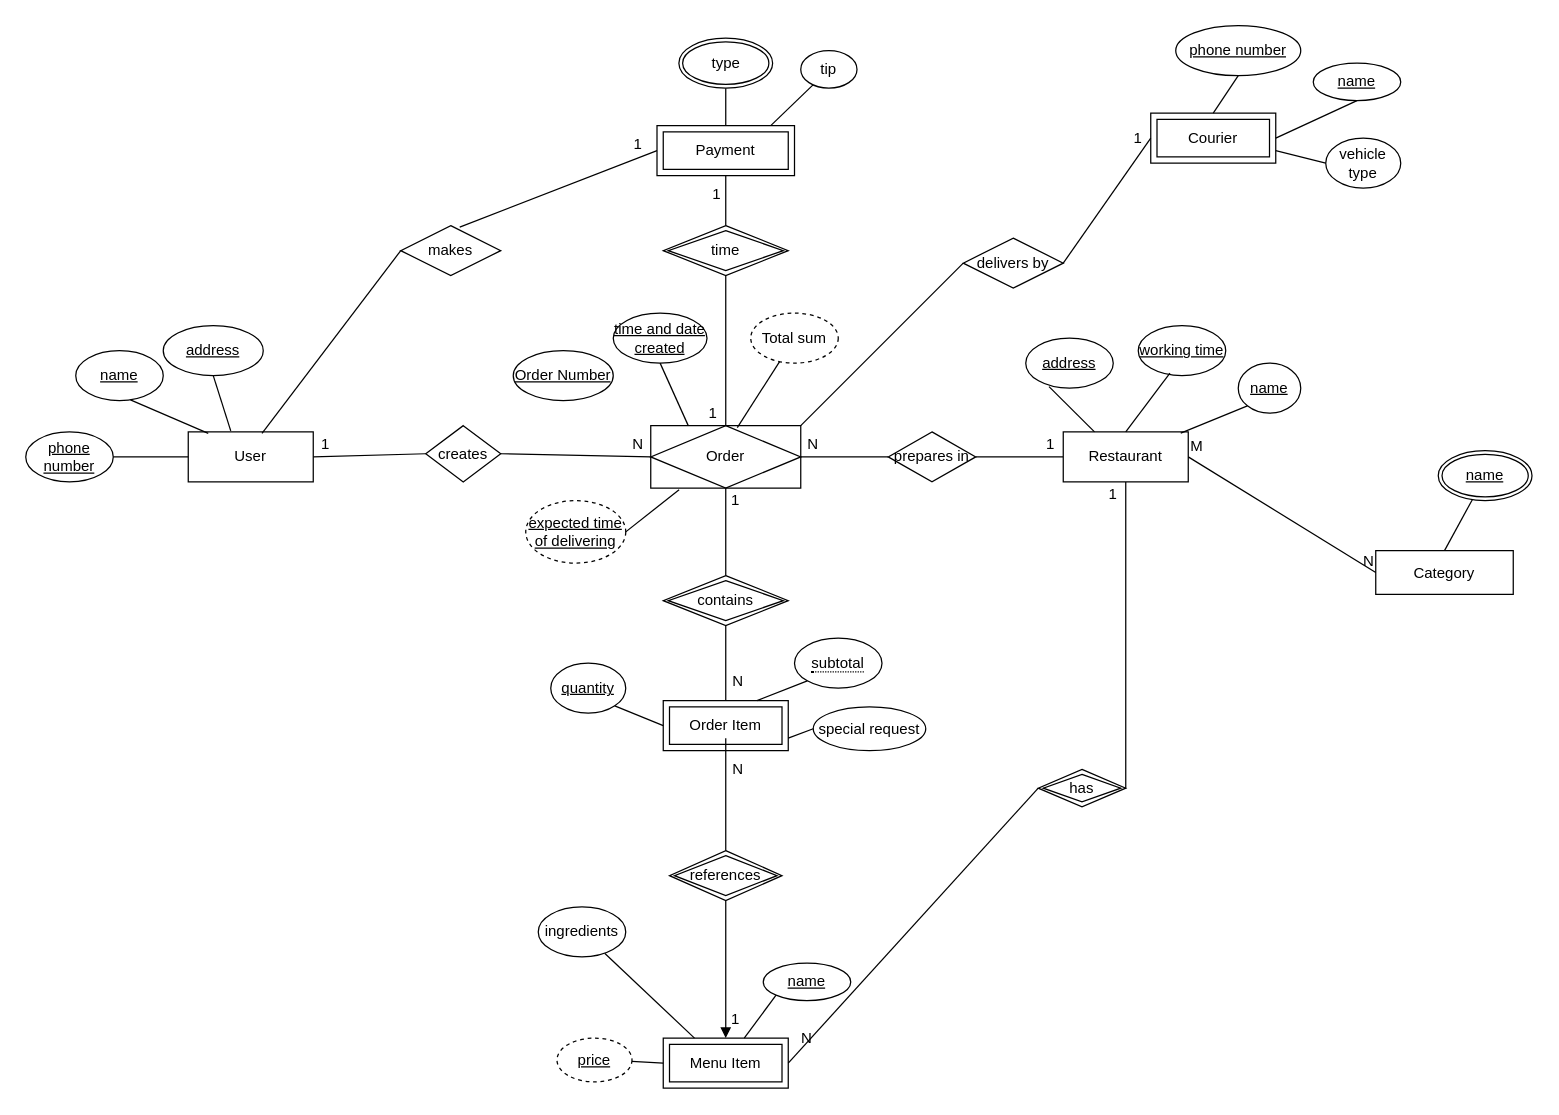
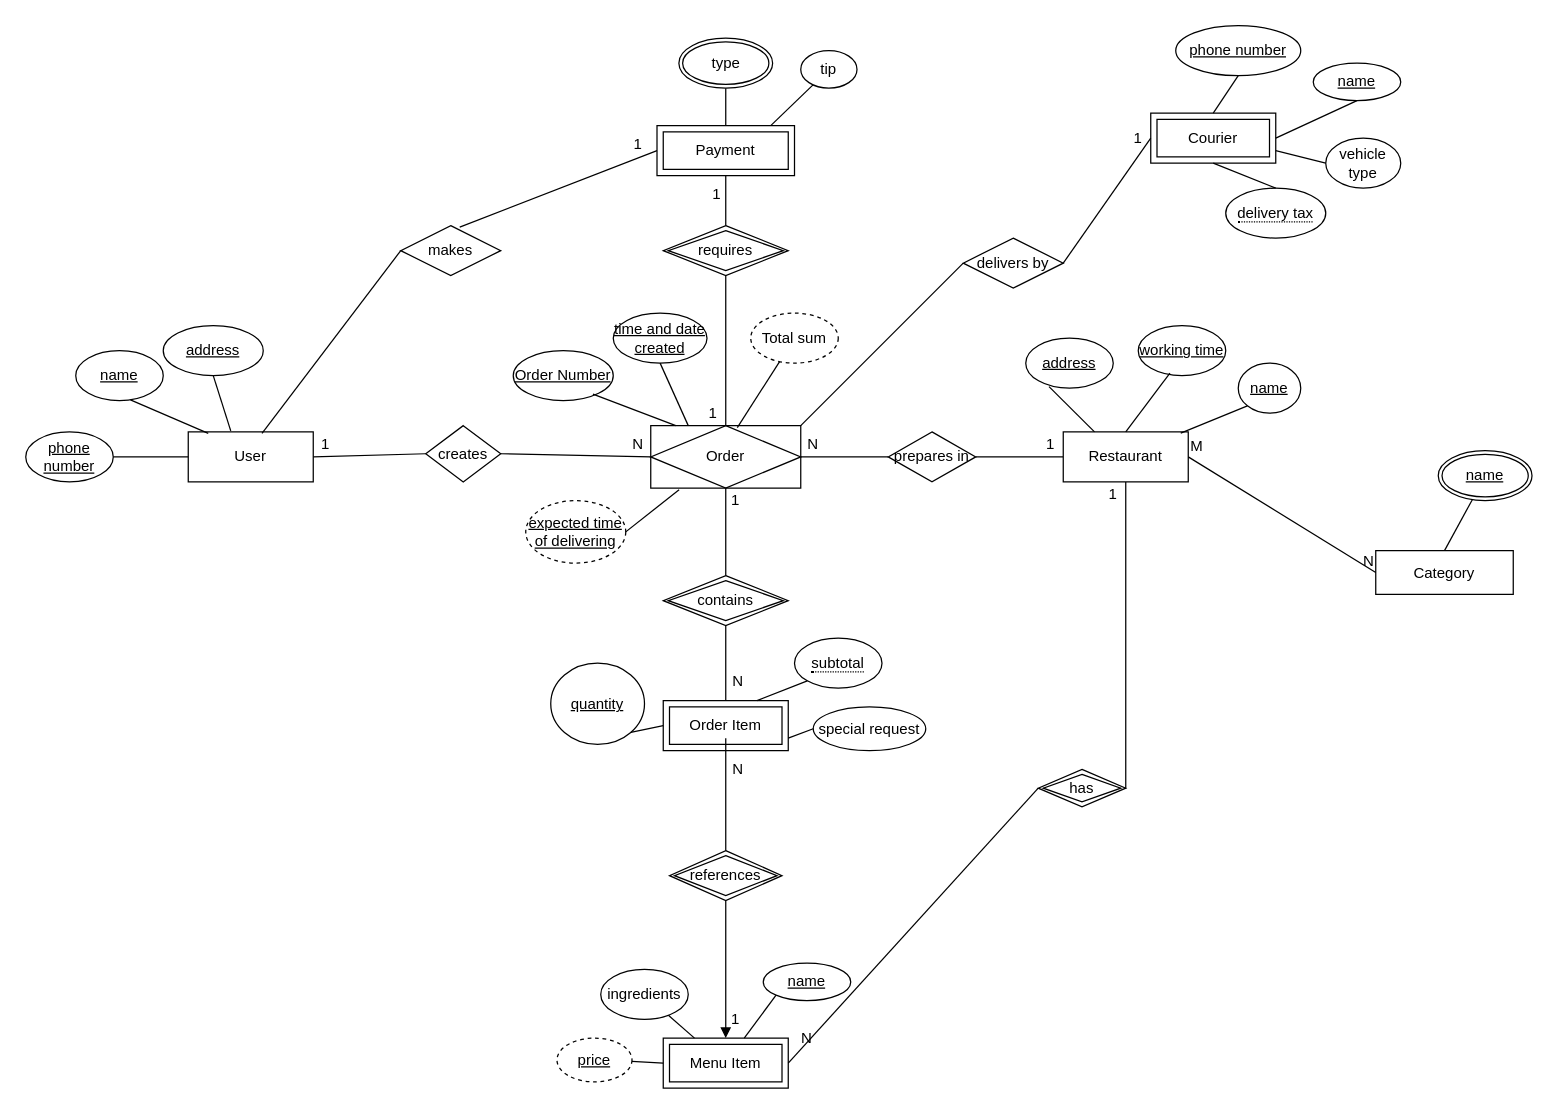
edge "Courier" -- "delivery tax": added
node "delivery tax": added
node "time": label "time" -> "requires"
edge "Order Number" -- "Order": added
node "quantity": size 75x50 -> 94x81
node "ingredients": moved (582, 932) -> (644, 994)
